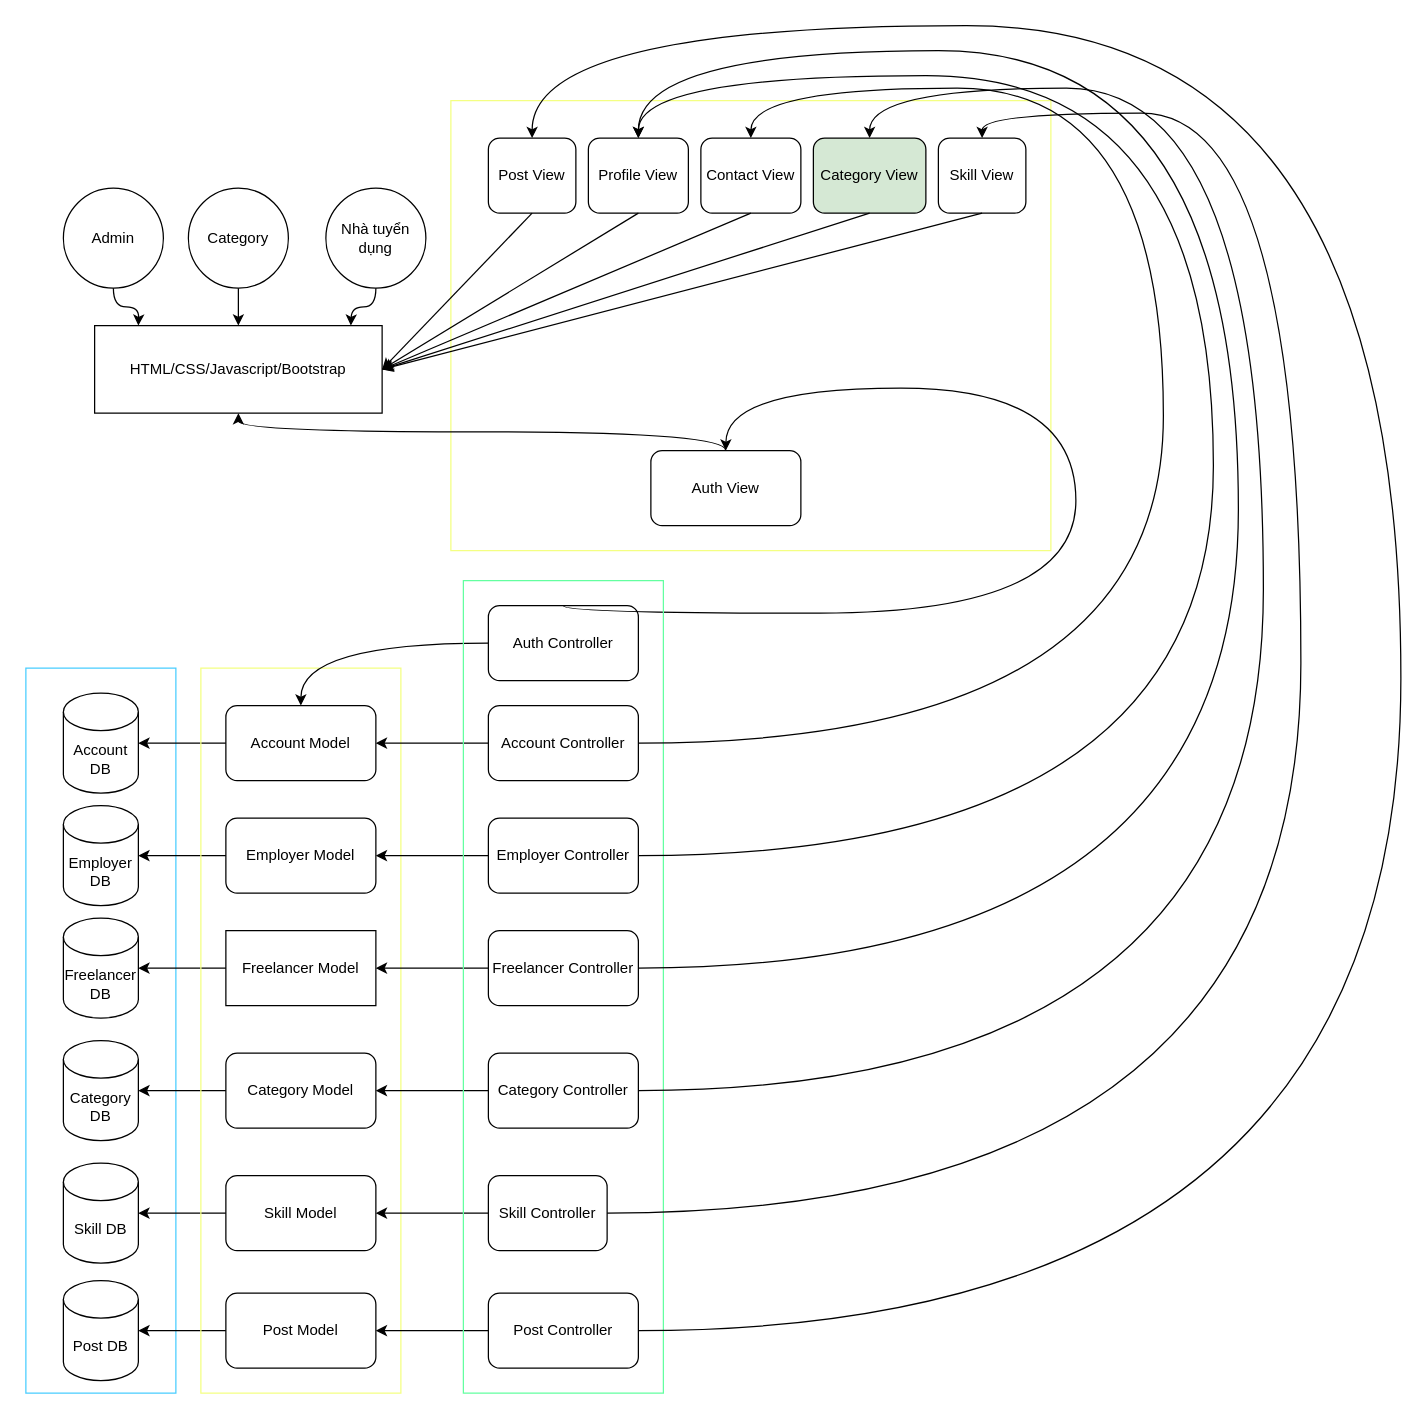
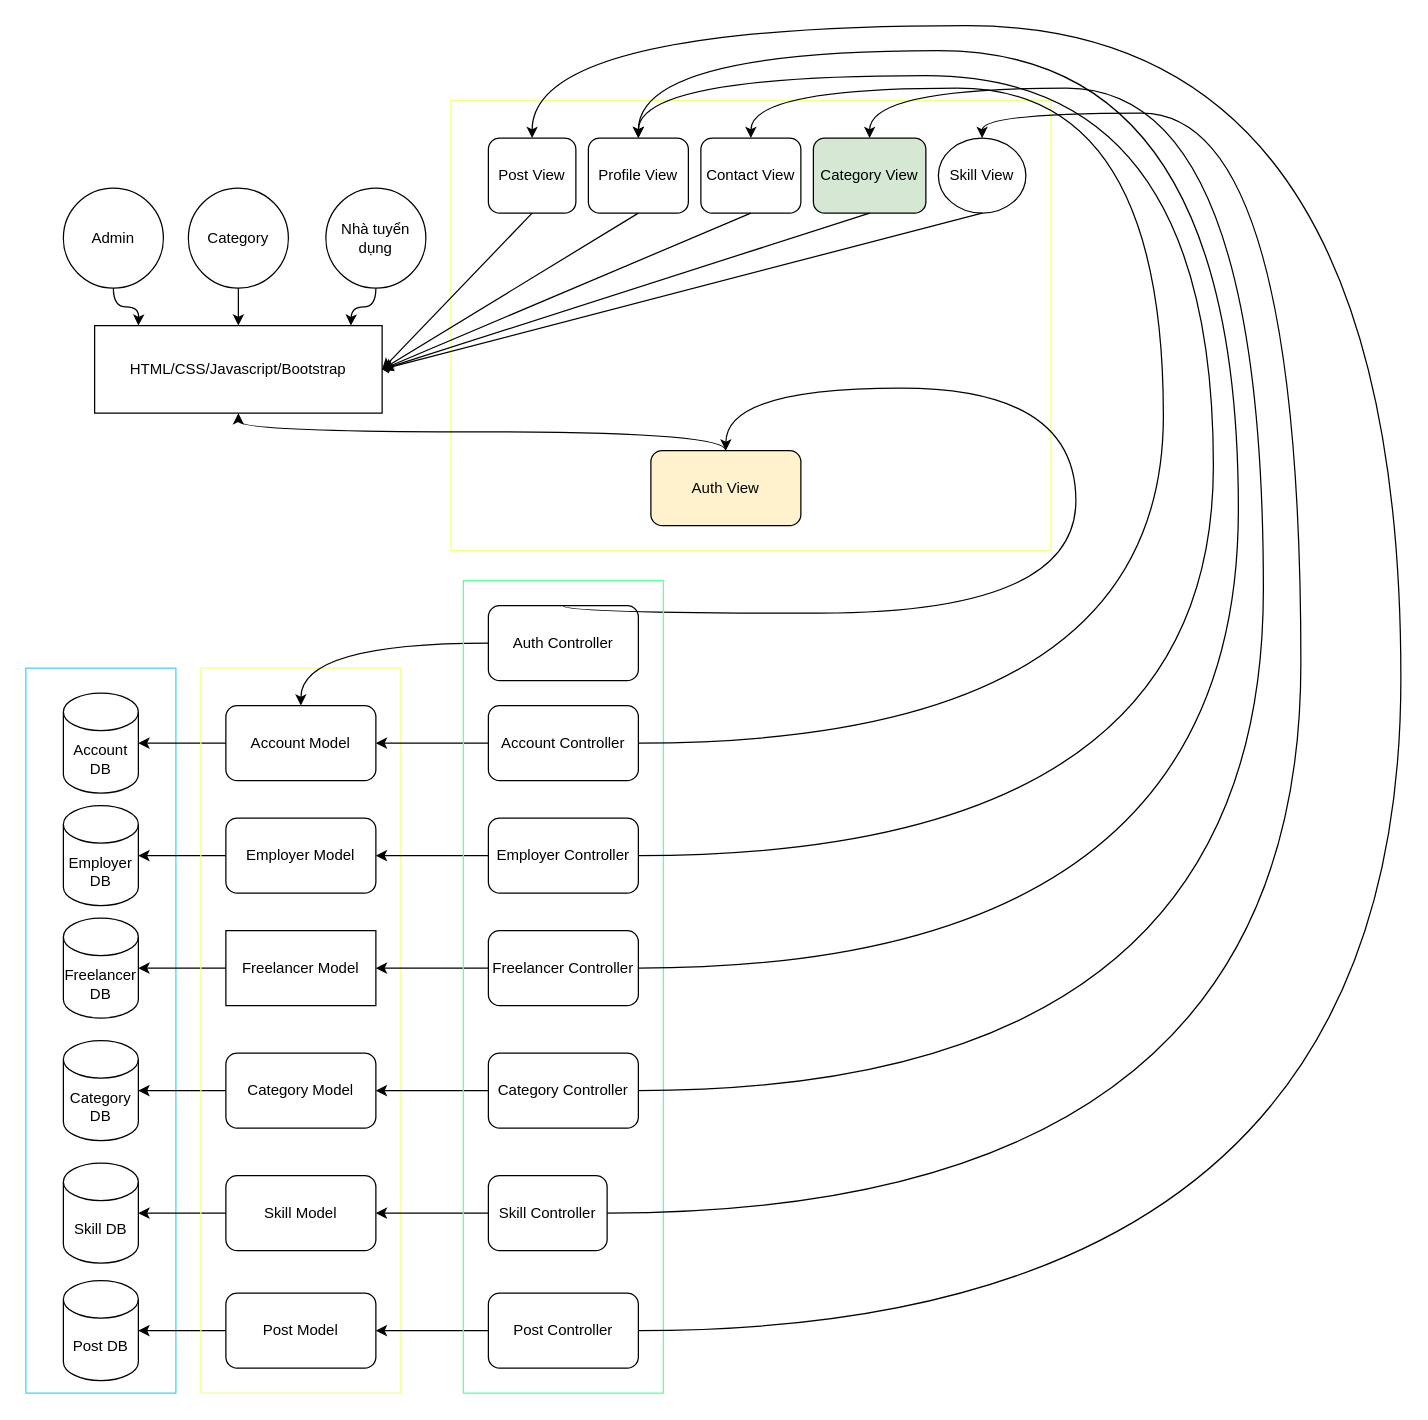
node "Skill View": shape rounded rectangle -> ellipse
edge "Skill View" -> "HTML/CSS/Javascript/Bootstrap": arrowhead classic -> diamond
node "Auth View": fillcolor #ffffff -> #fff2cc
